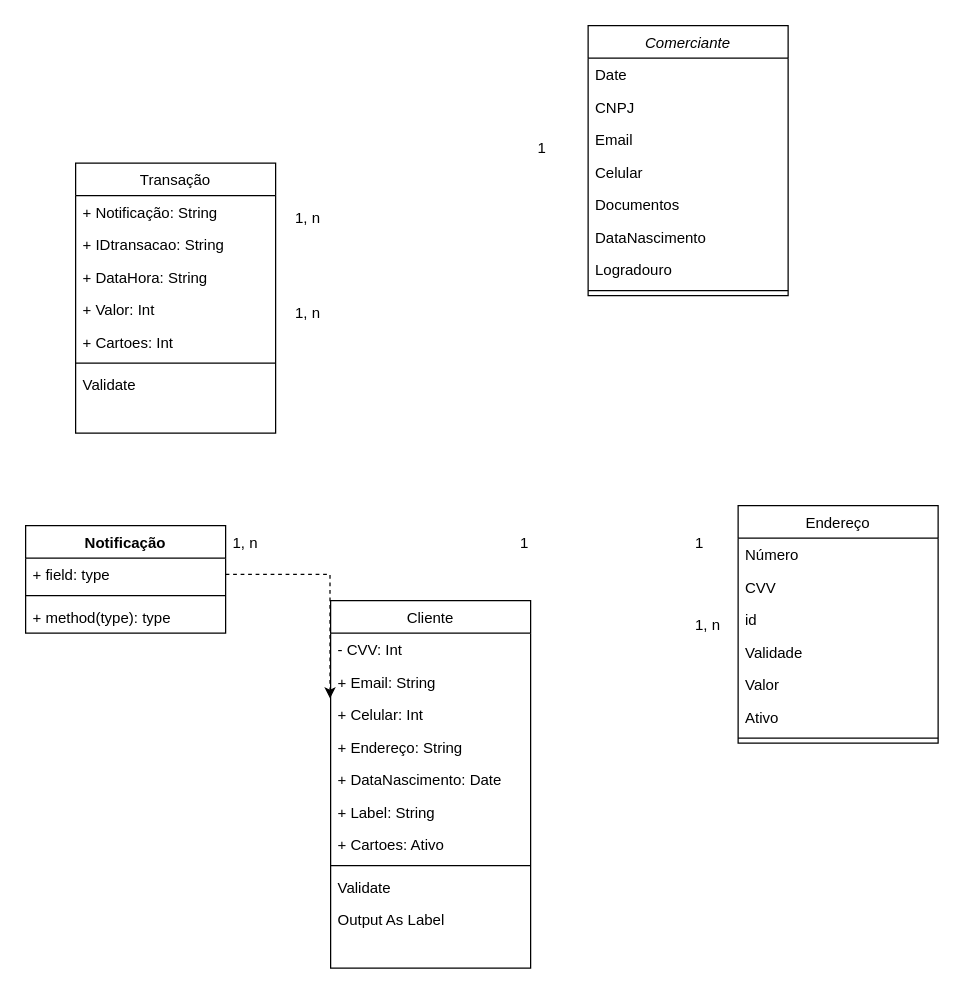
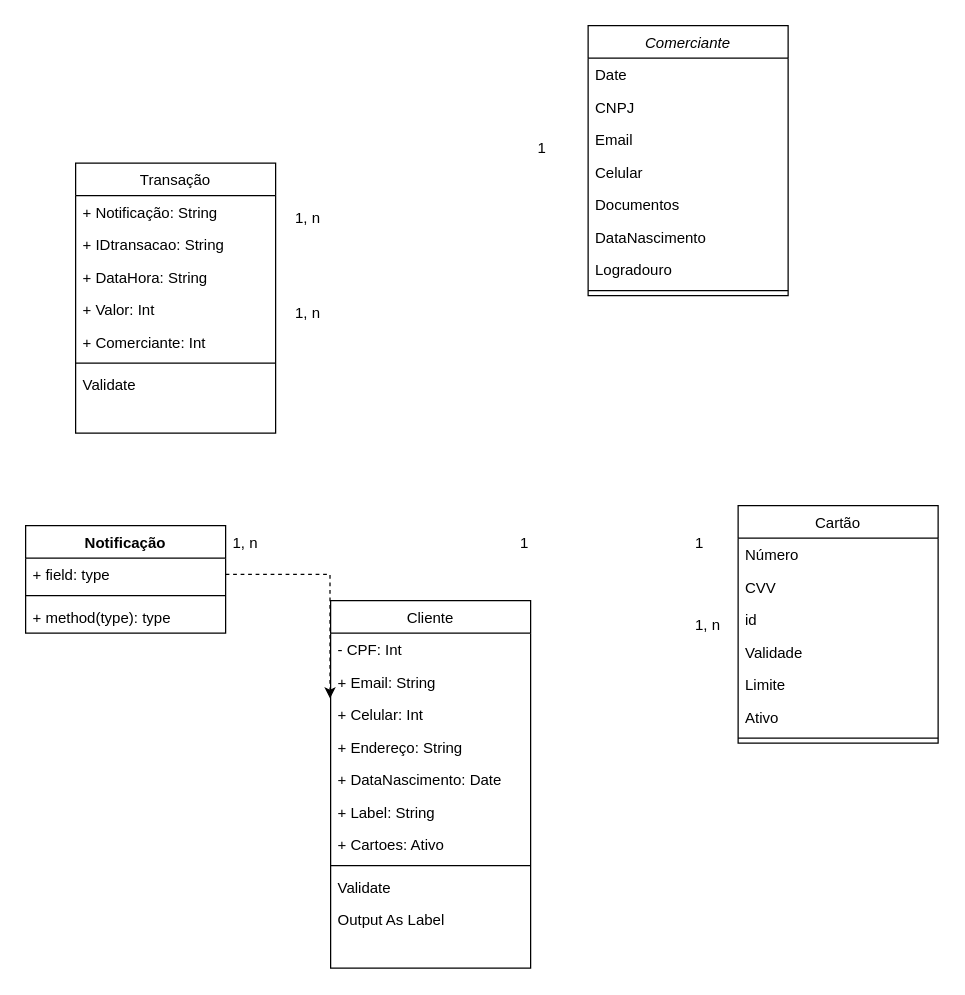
node "+ Cartoes: Int": label "+ Cartoes: Int" -> "+ Comerciante: Int"
node "Endereço": label "Endereço" -> "Cartão"
node "- CVV: Int": label "- CVV: Int" -> "- CPF: Int"
node "Valor": label "Valor" -> "Limite"
